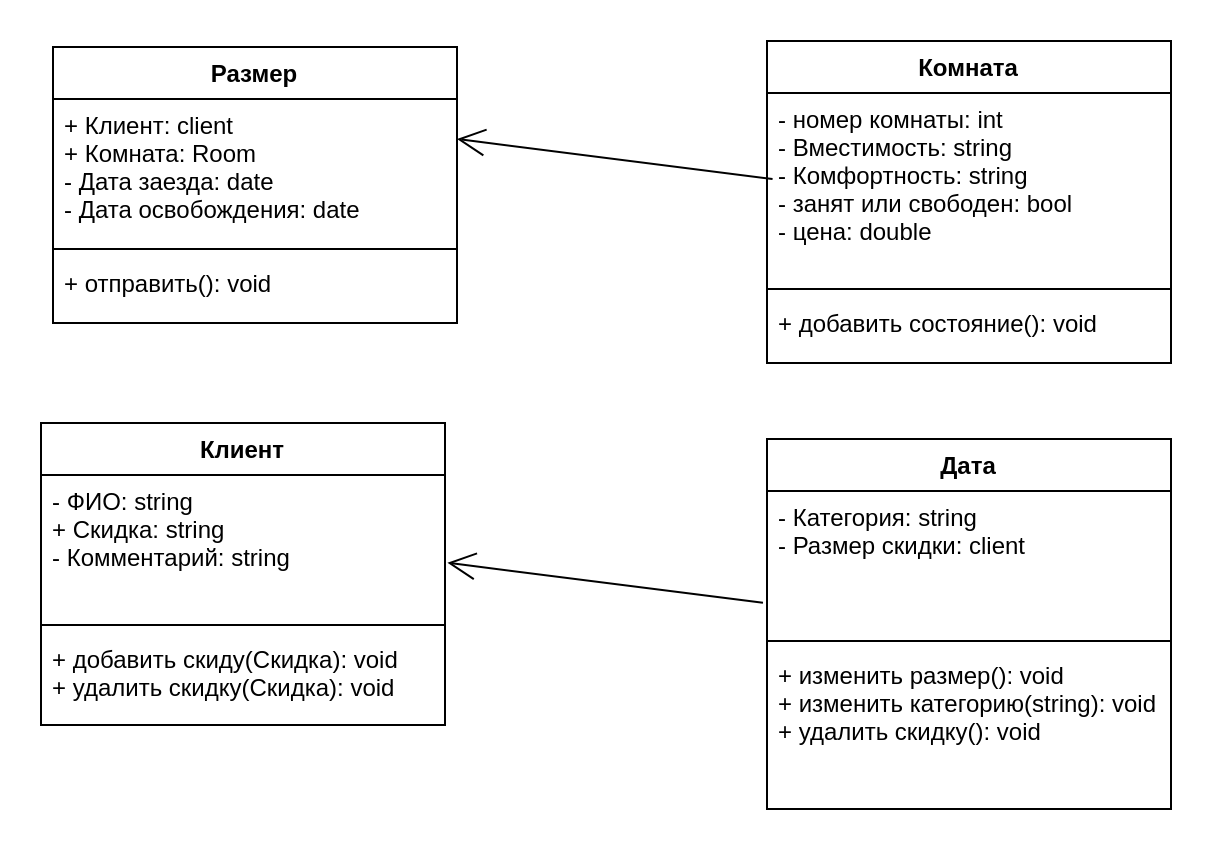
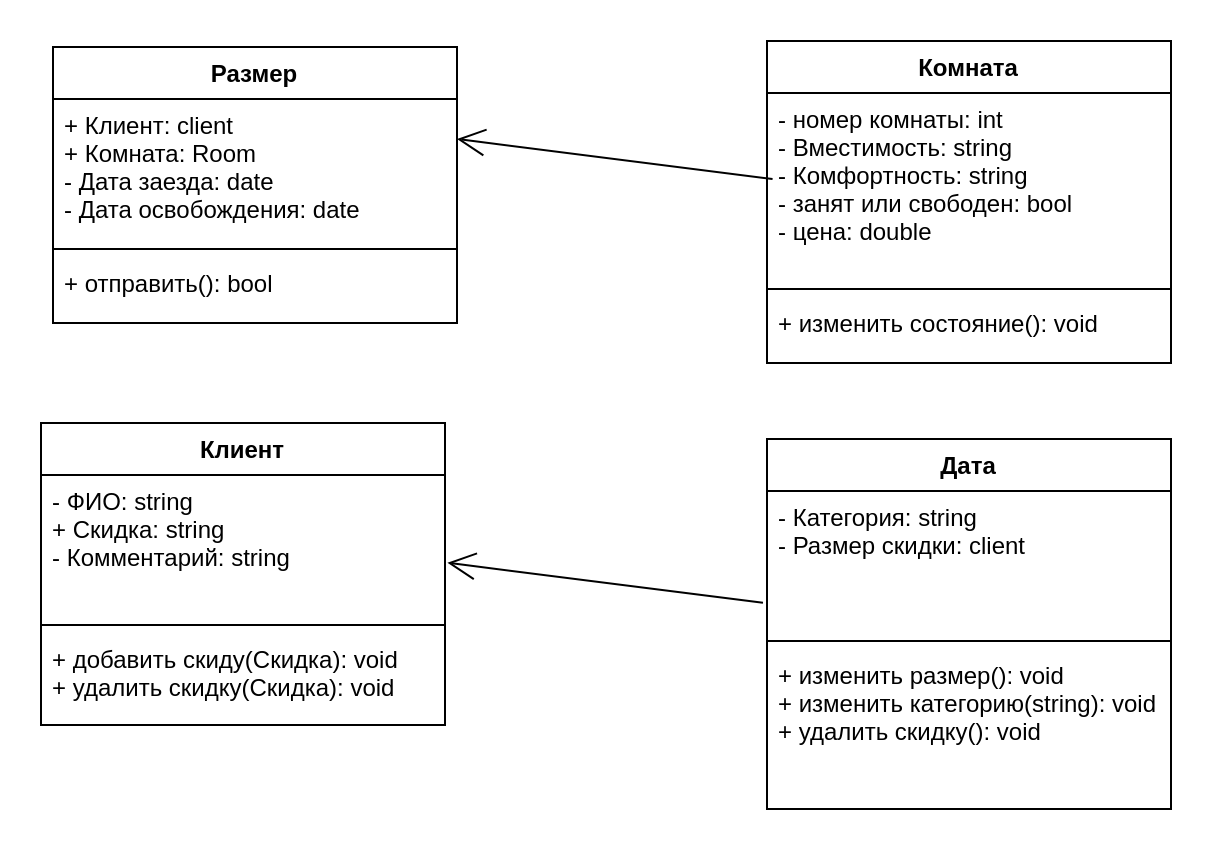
node "+ отправить(): void": label "+ отправить(): void" -> "+ отправить(): bool"
node "+ добавить состояние(): void": label "+ добавить состояние(): void" -> "+ изменить состояние(): void"
